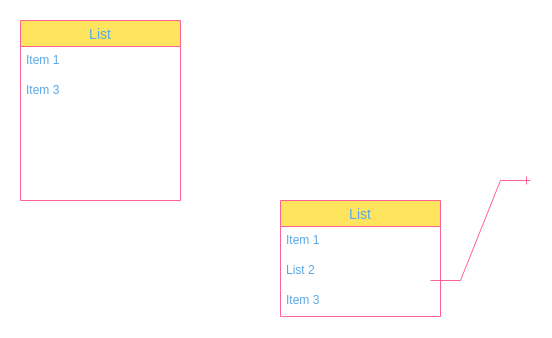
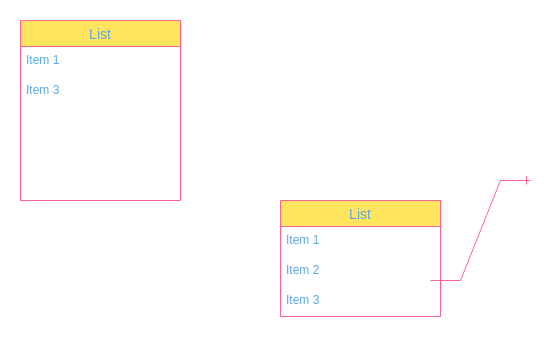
node "List 2": label "List 2" -> "Item 2"
